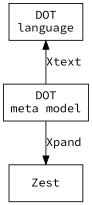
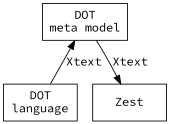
edge "DOT meta model" -> "DOT language": reversed
edge "DOT meta model" -> "Zest": label "Xpand" -> "Xtext"
